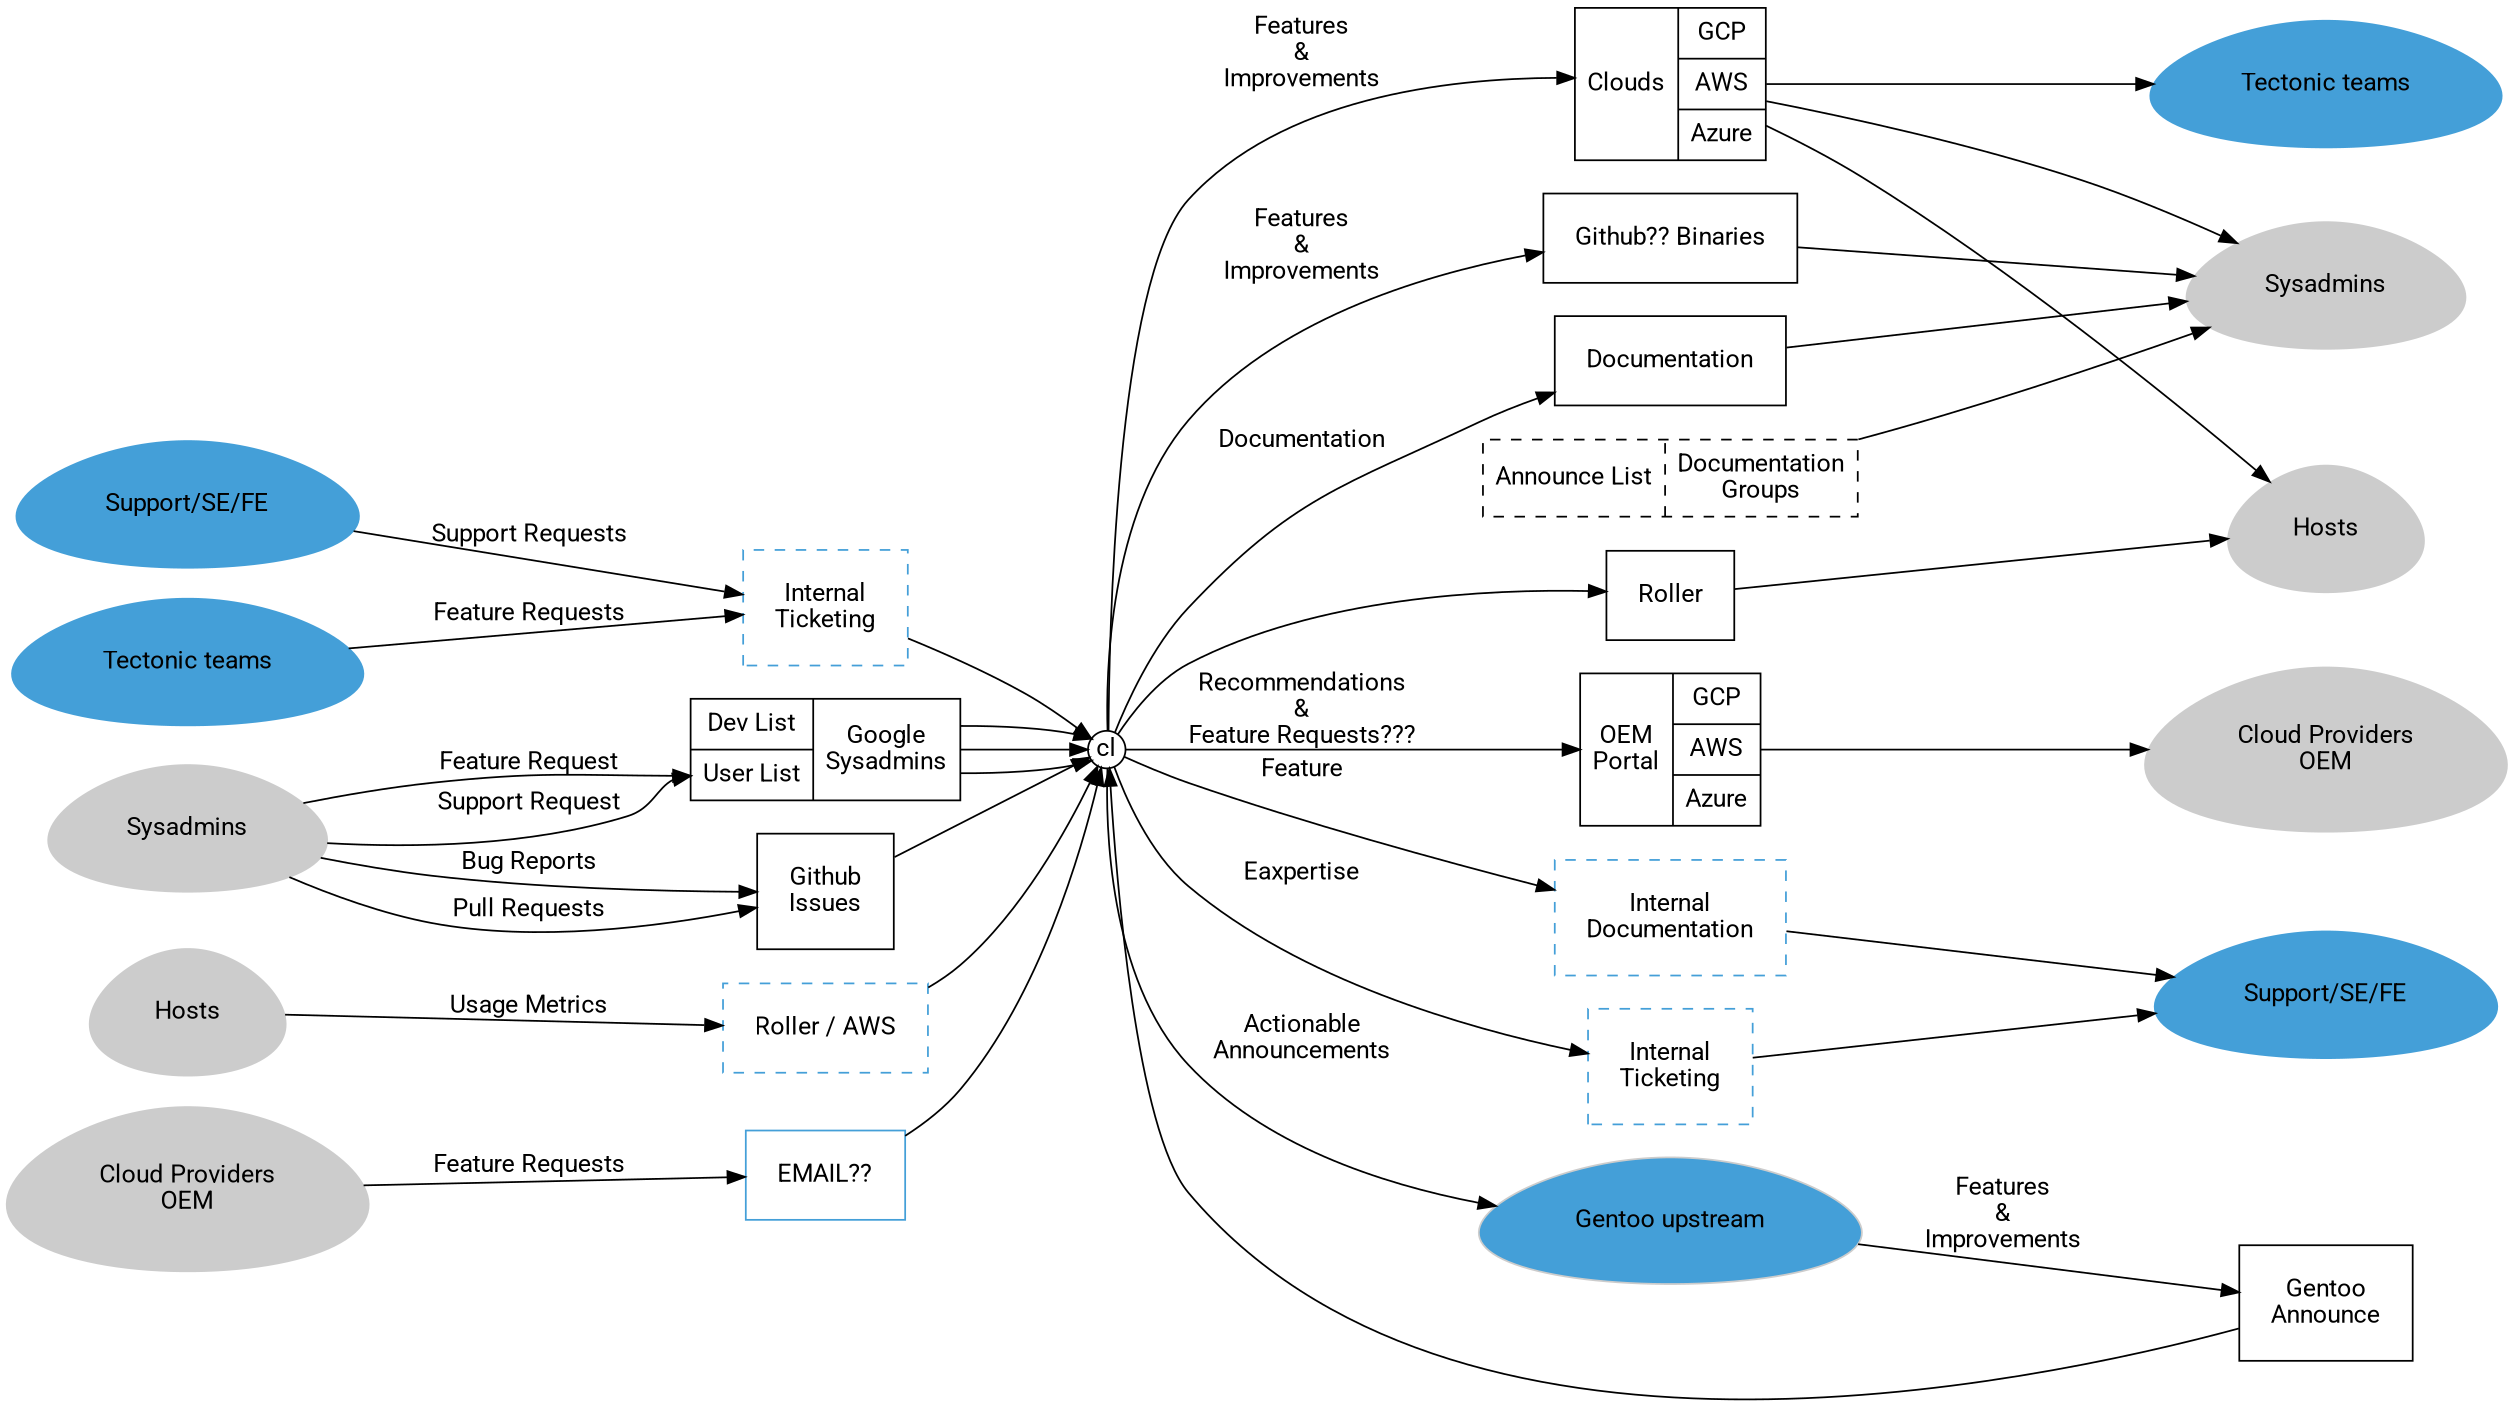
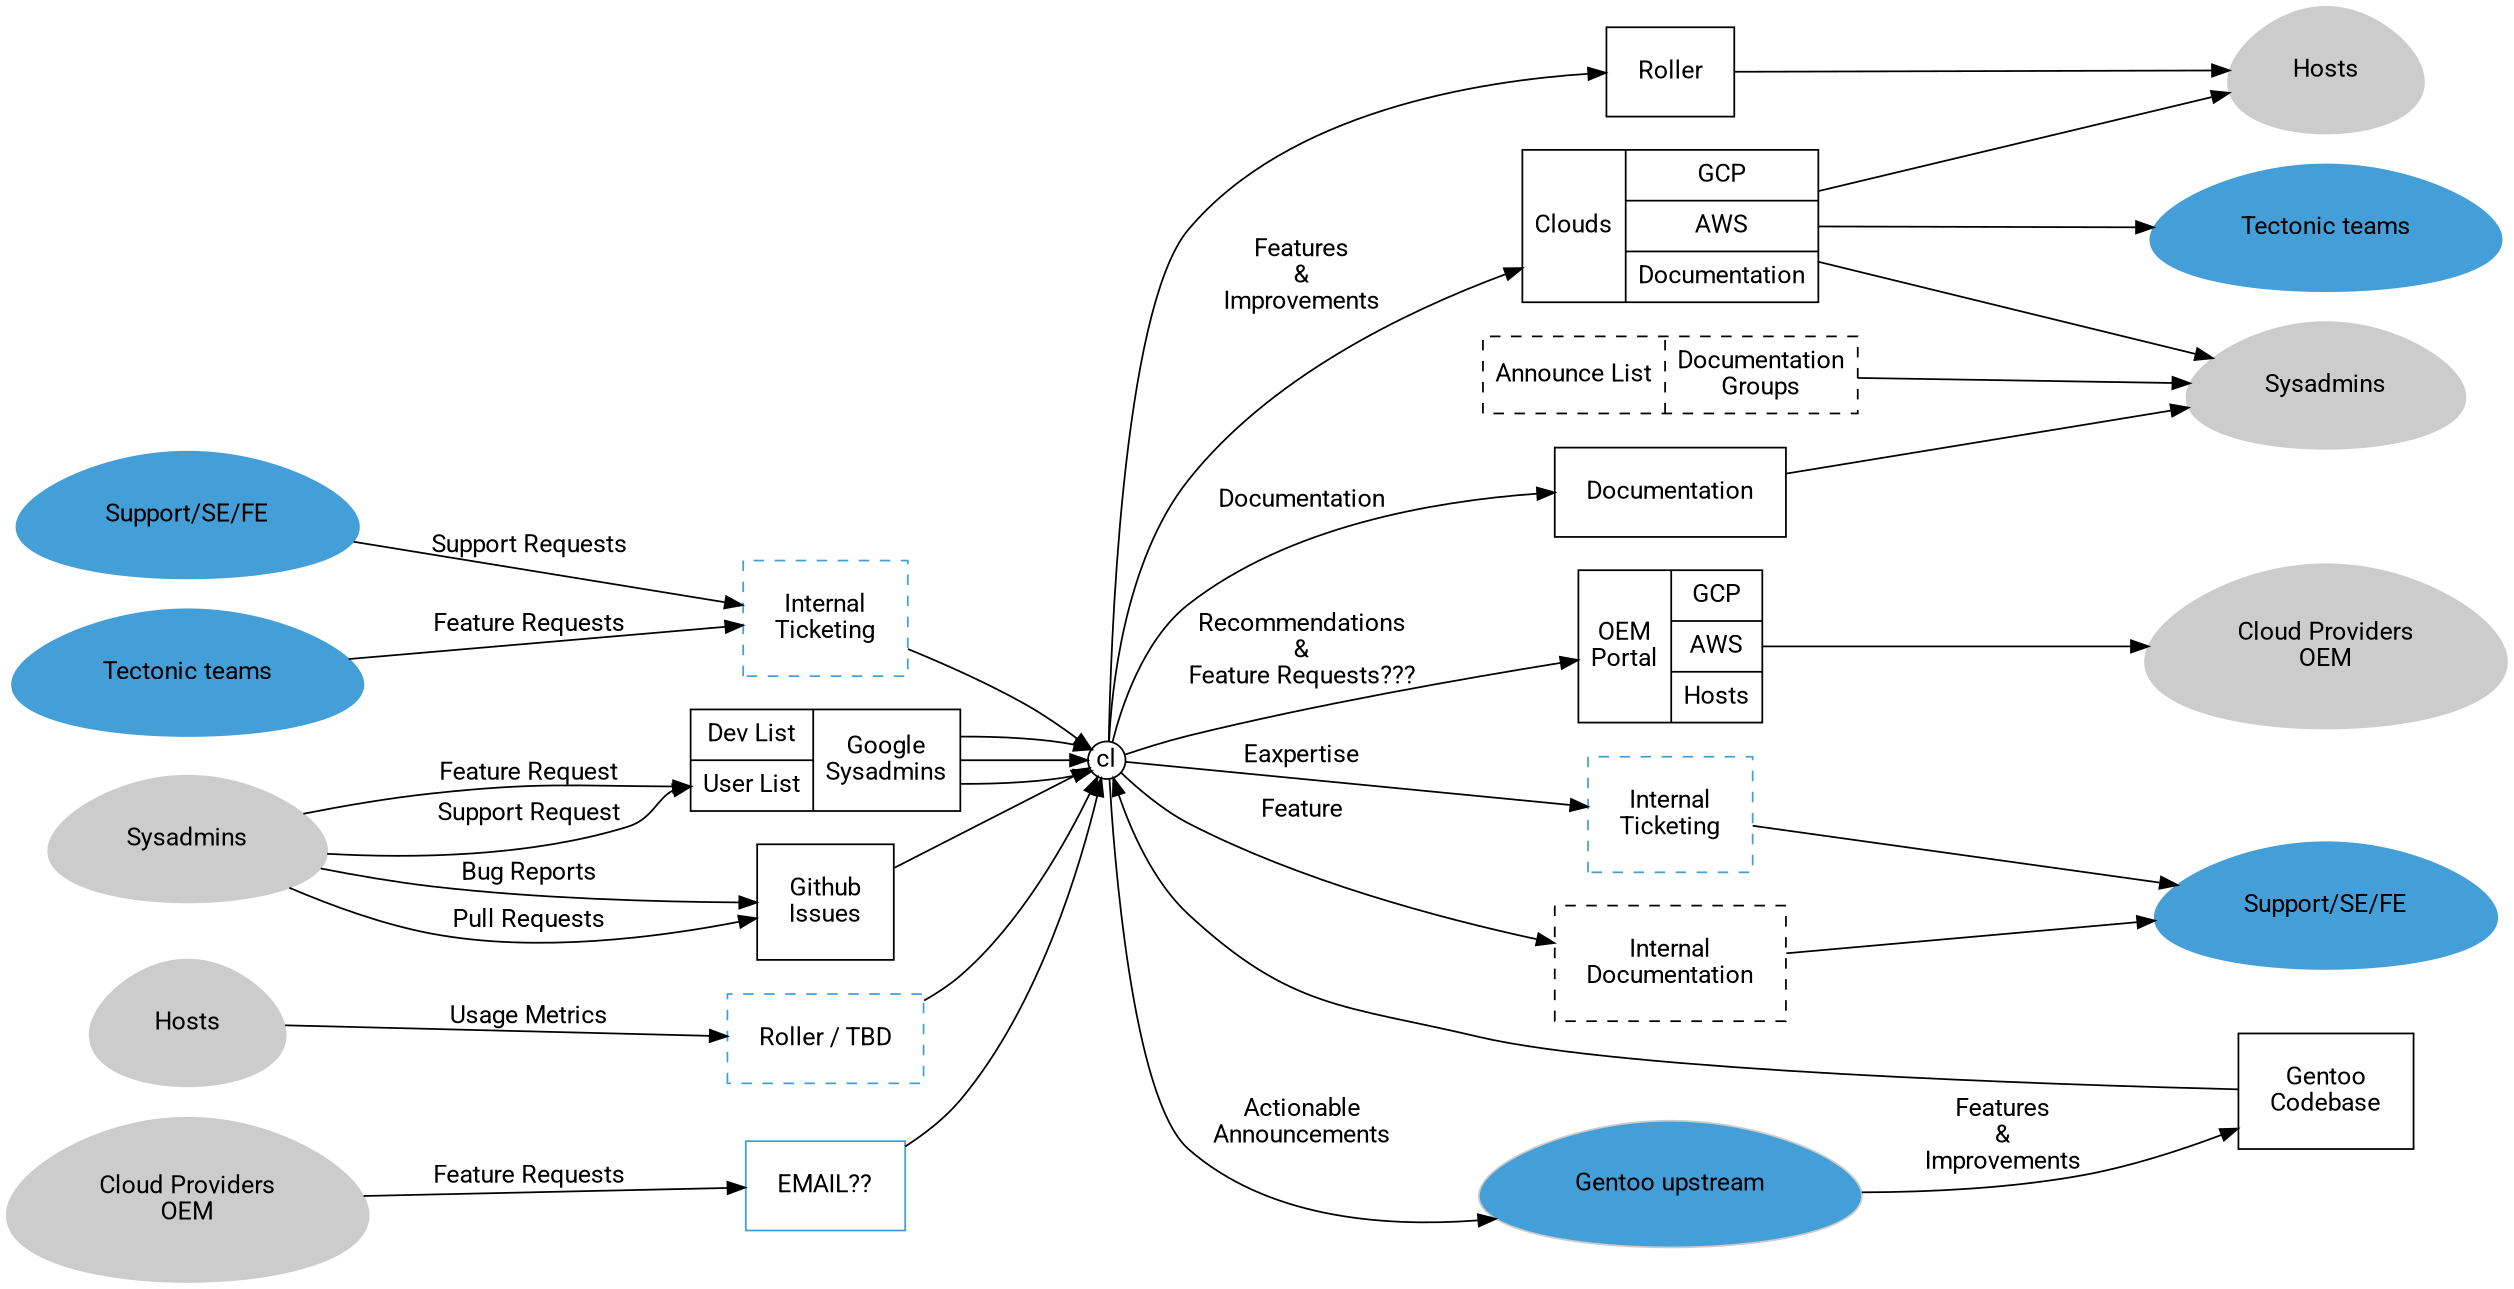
node "Clouds": text "Azure" -> "Documentation"
node "Github?? Binaries": removed
node "OEM": text "Azure" -> "Hosts"
node "Internal Documentation": color #449fd8 -> black
node "Roller / AWS": label "Roller / AWS" -> "Roller / TBD"
node "Gentoo Announce": label "Gentoo Announce" -> "Gentoo Codebase"
